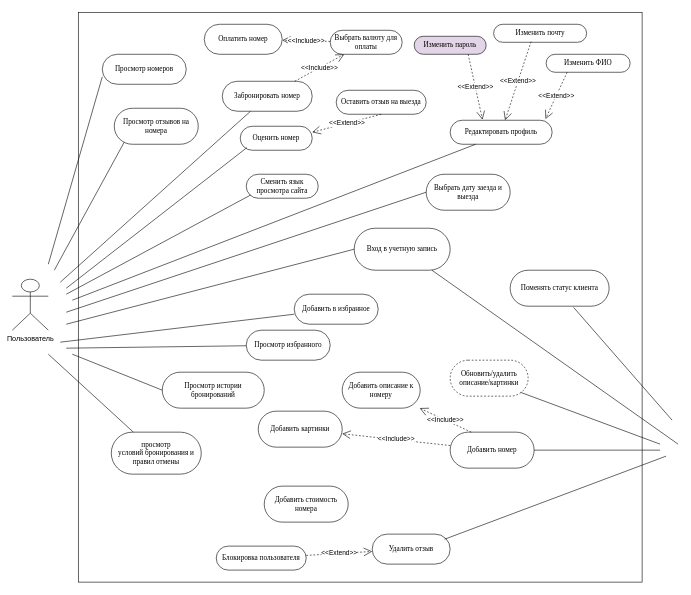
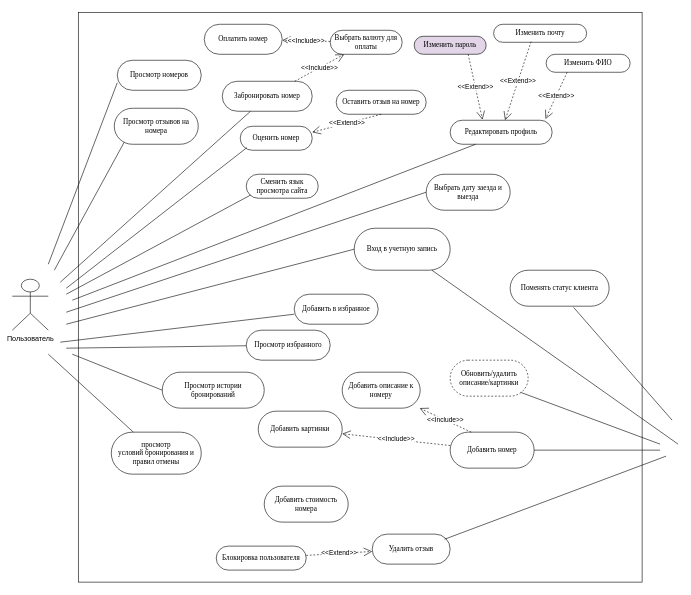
node "Просмотр номеров": moved (144, 69) -> (159, 75)
node "Оставить отзыв на выезда": label "Оставить отзыв на выезда" -> "Оставить отзыв на номер"
